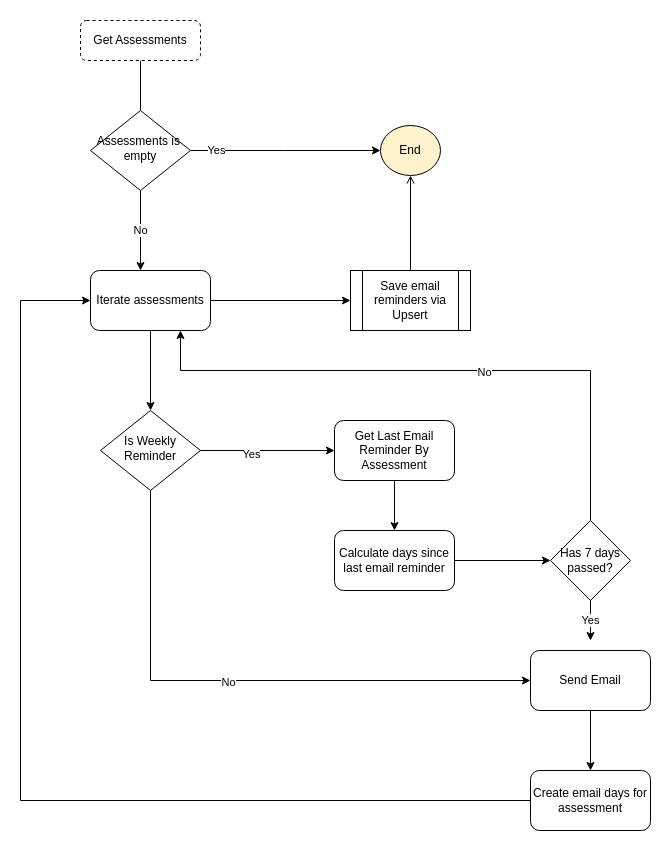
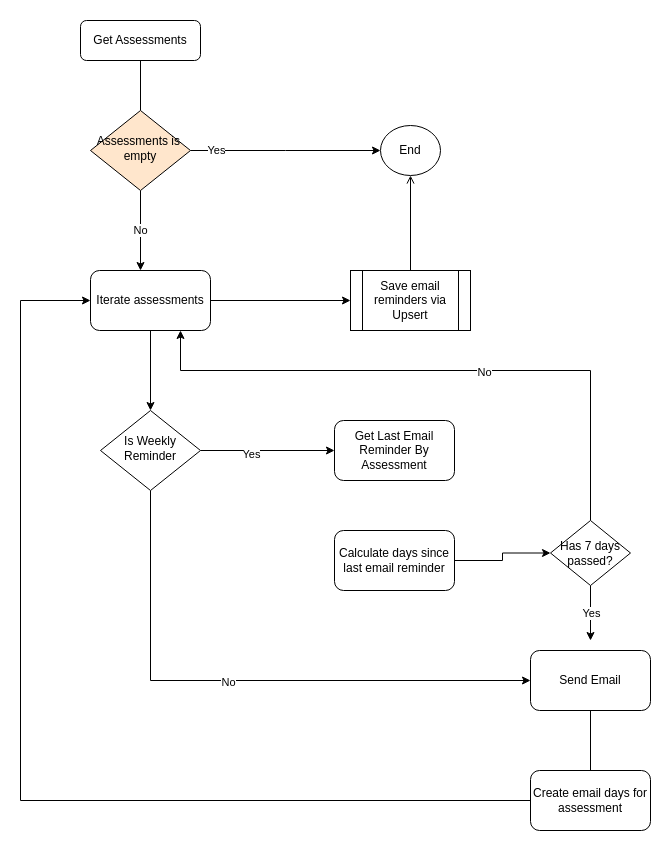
node "Get Assessments": style dashed -> solid
node "Assessments is empty": fillcolor #ffffff -> #ffe6cc
node "End": fillcolor #fff2cc -> #ffffff
edge "Get Last Email Reminder By Assessment" -> "Calculate days since last email reminder": removed
node "Has 7 days passed?": size 80x80 -> 80x65
edge "Send Email" -> "Create email days for assessment": arrowhead classic -> none
